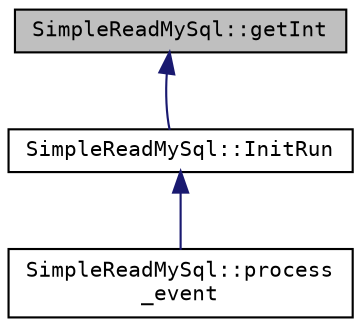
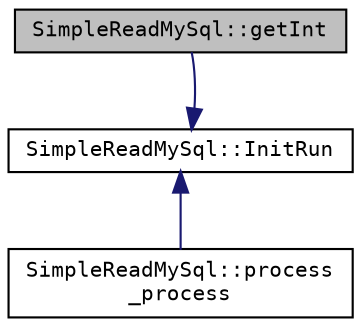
edge "SimpleReadMySql::InitRun" -> "SimpleReadMySql::getInt": reversed
node "SimpleReadMySql::process _event": label "SimpleReadMySql::process _event" -> "SimpleReadMySql::process _process"
